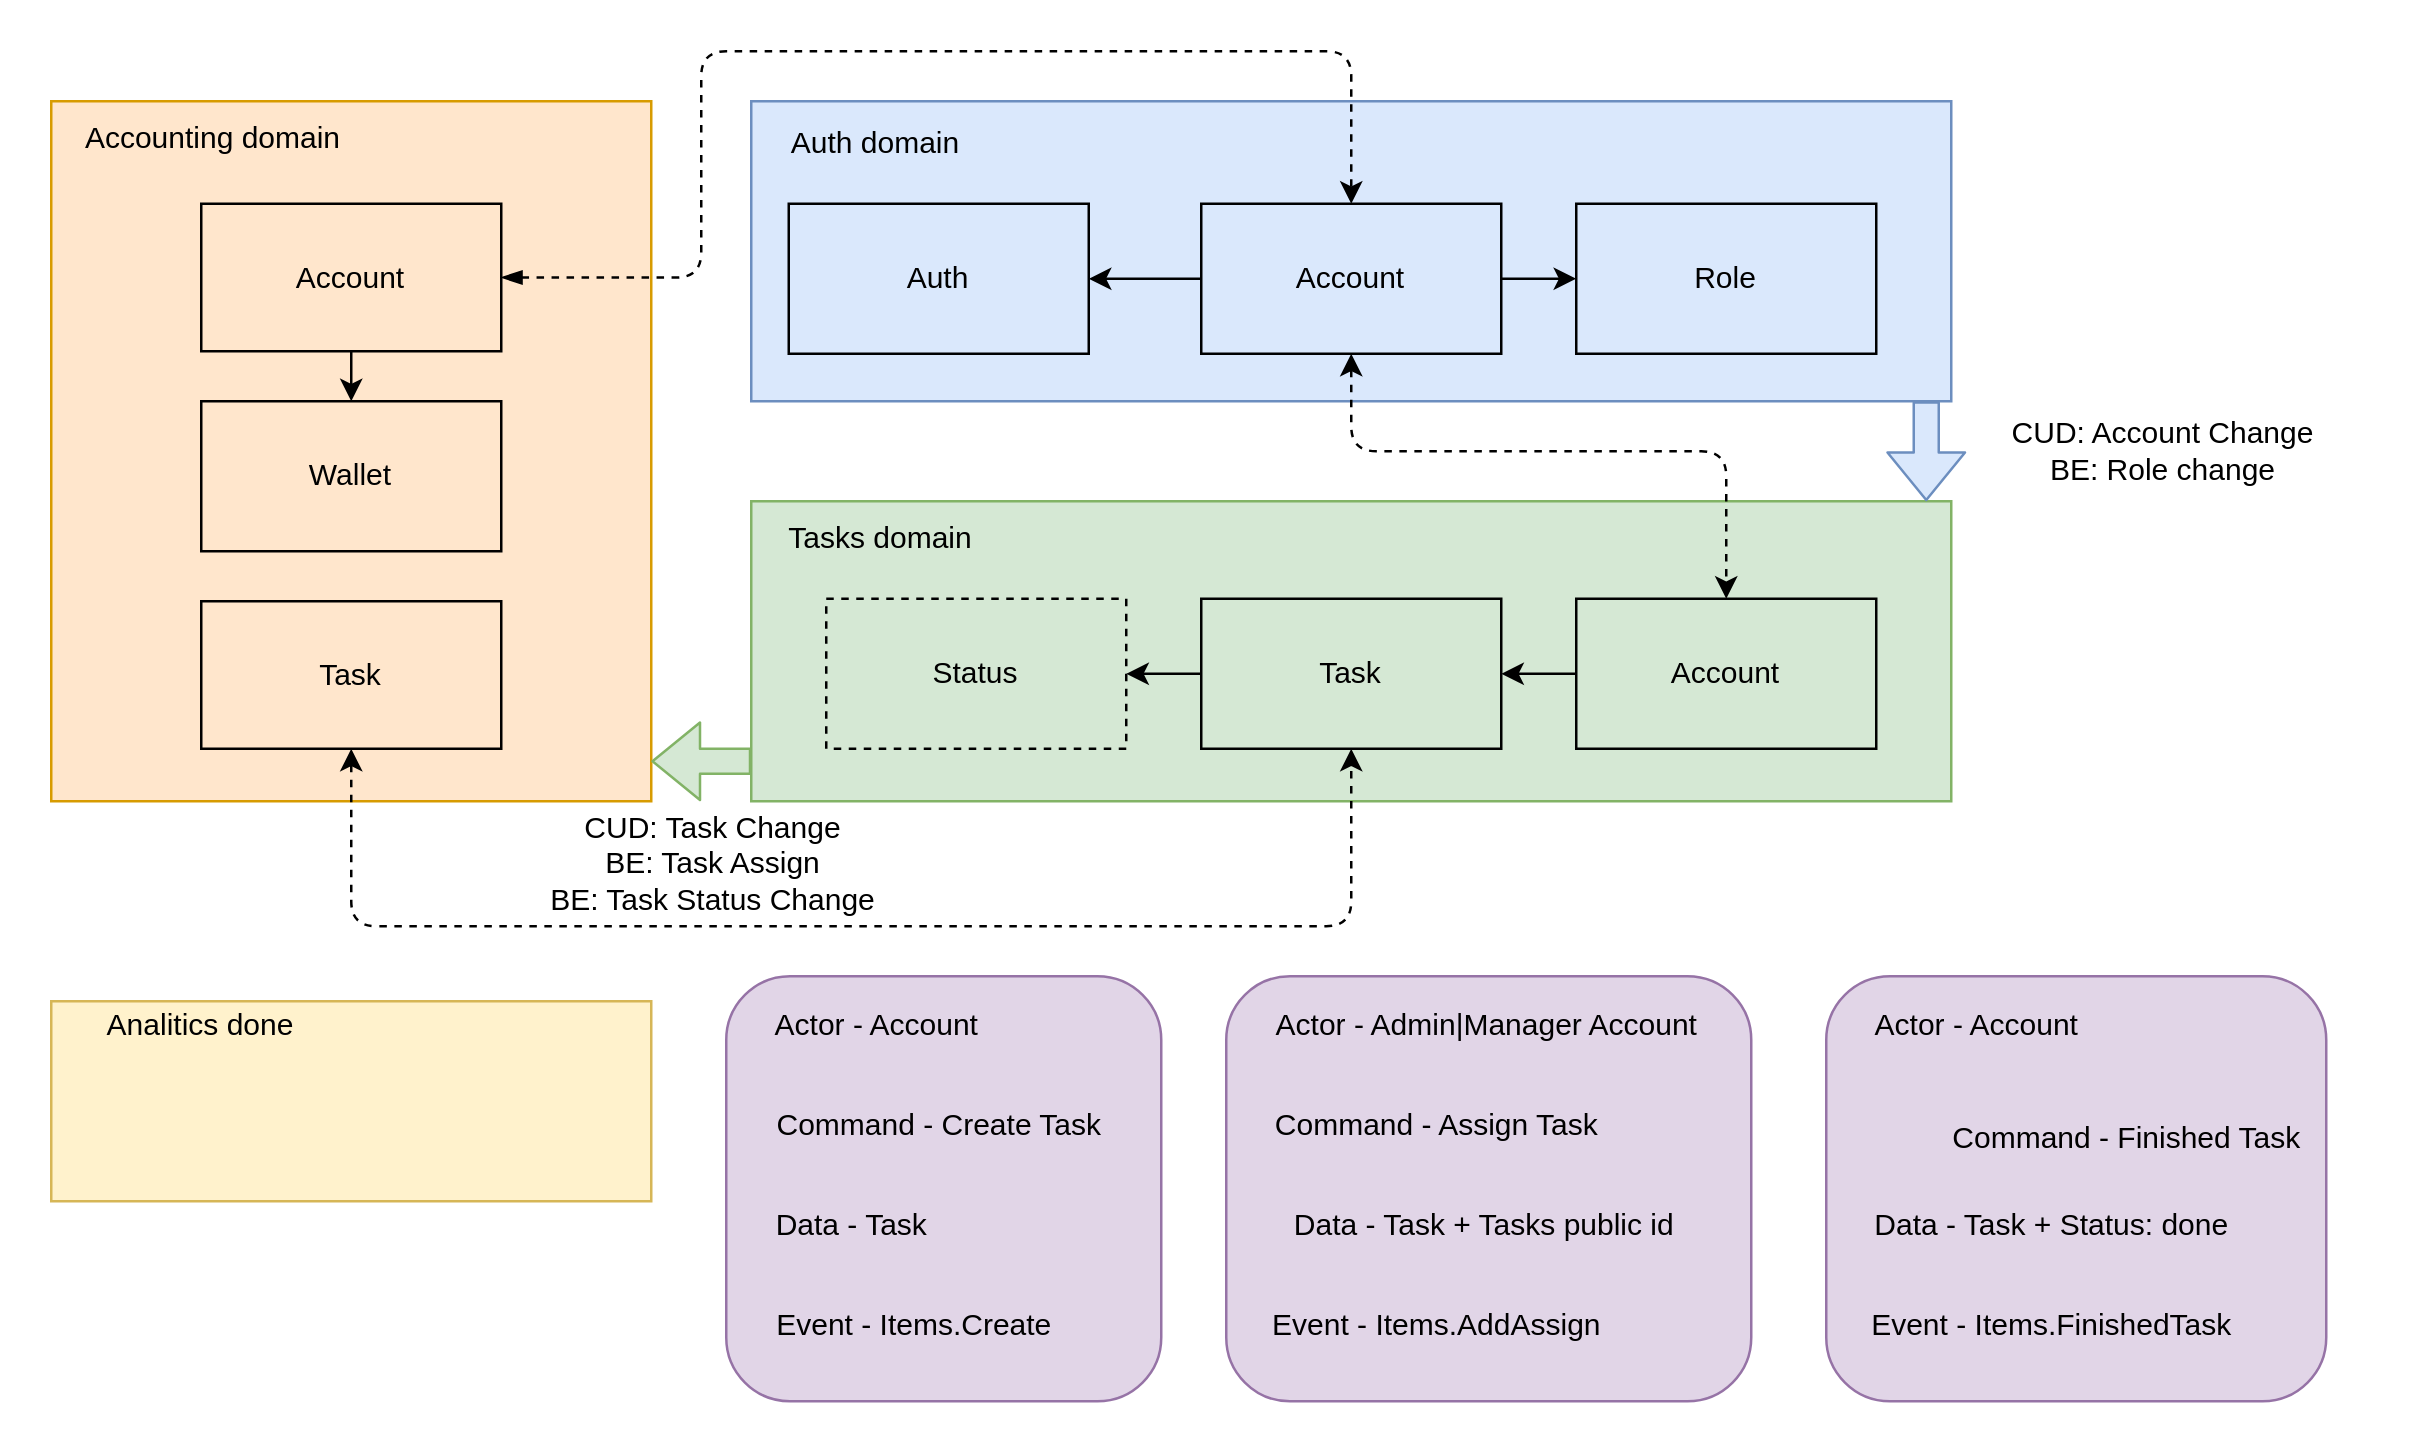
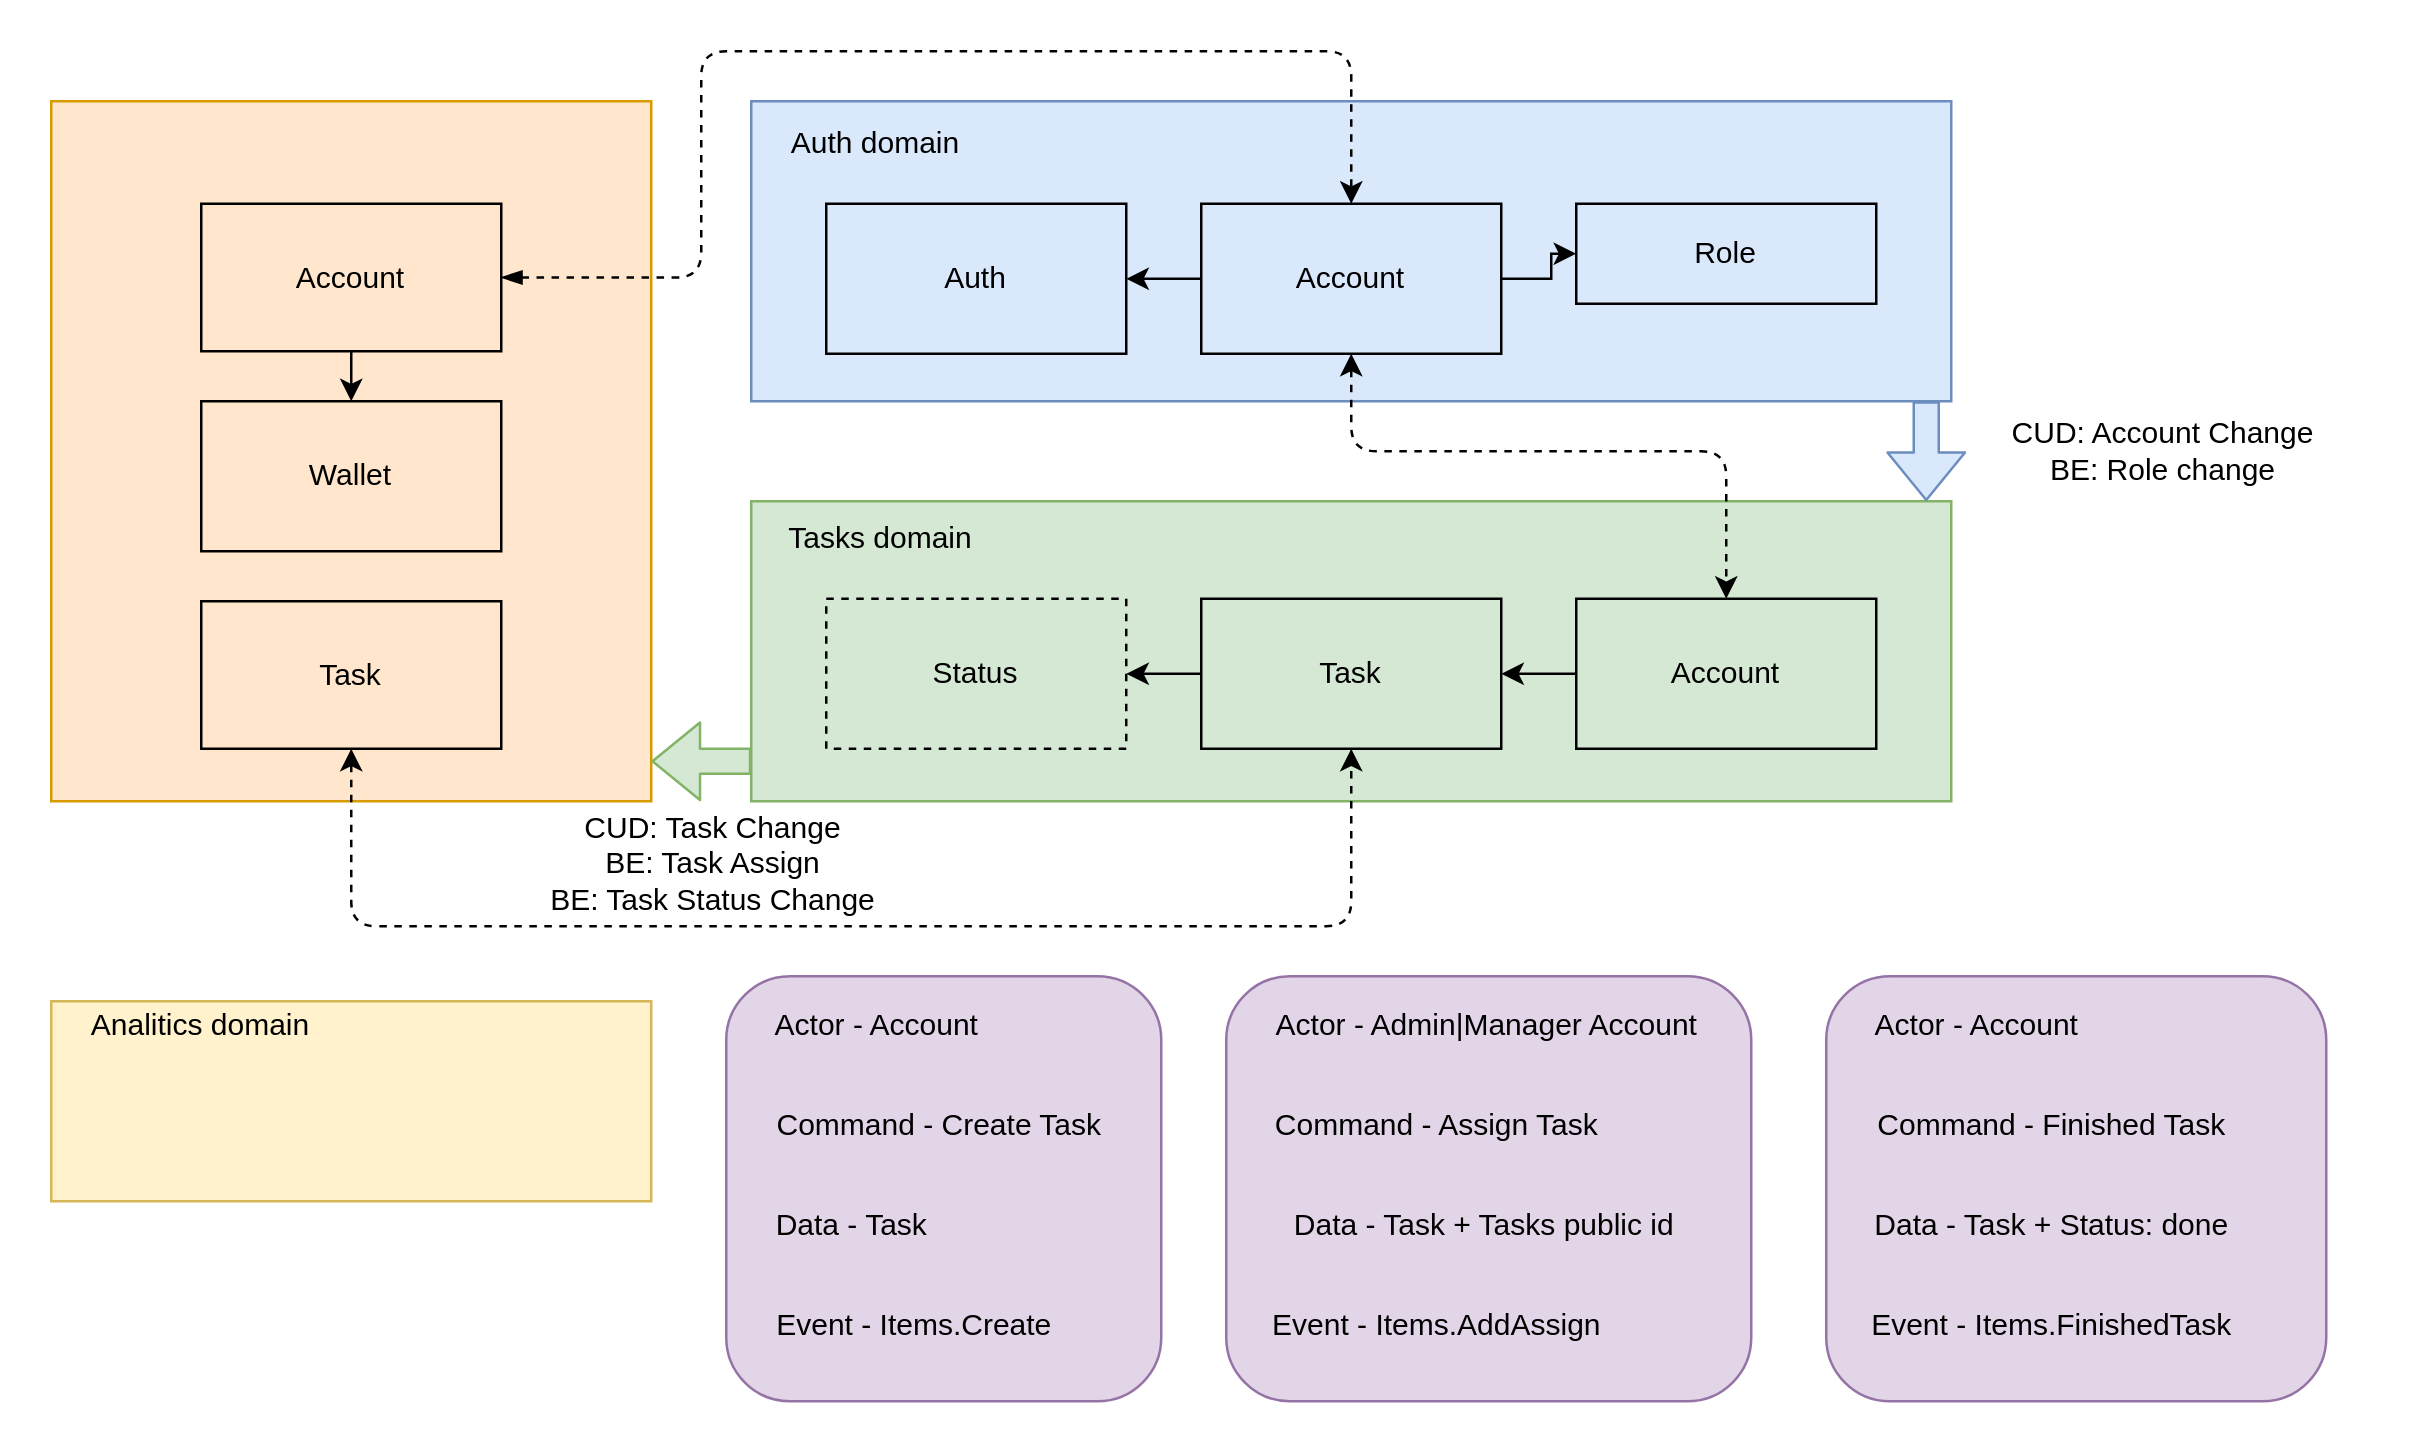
node "Accounting domain": removed
node "Auth": moved (939, 279) -> (976, 279)
node "Role": size 300x150 -> 300x100
node "Analitics done": label "Analitics done" -> "Analitics domain"
node "Command - Finished Task": moved (2126, 1139) -> (2051, 1126)
